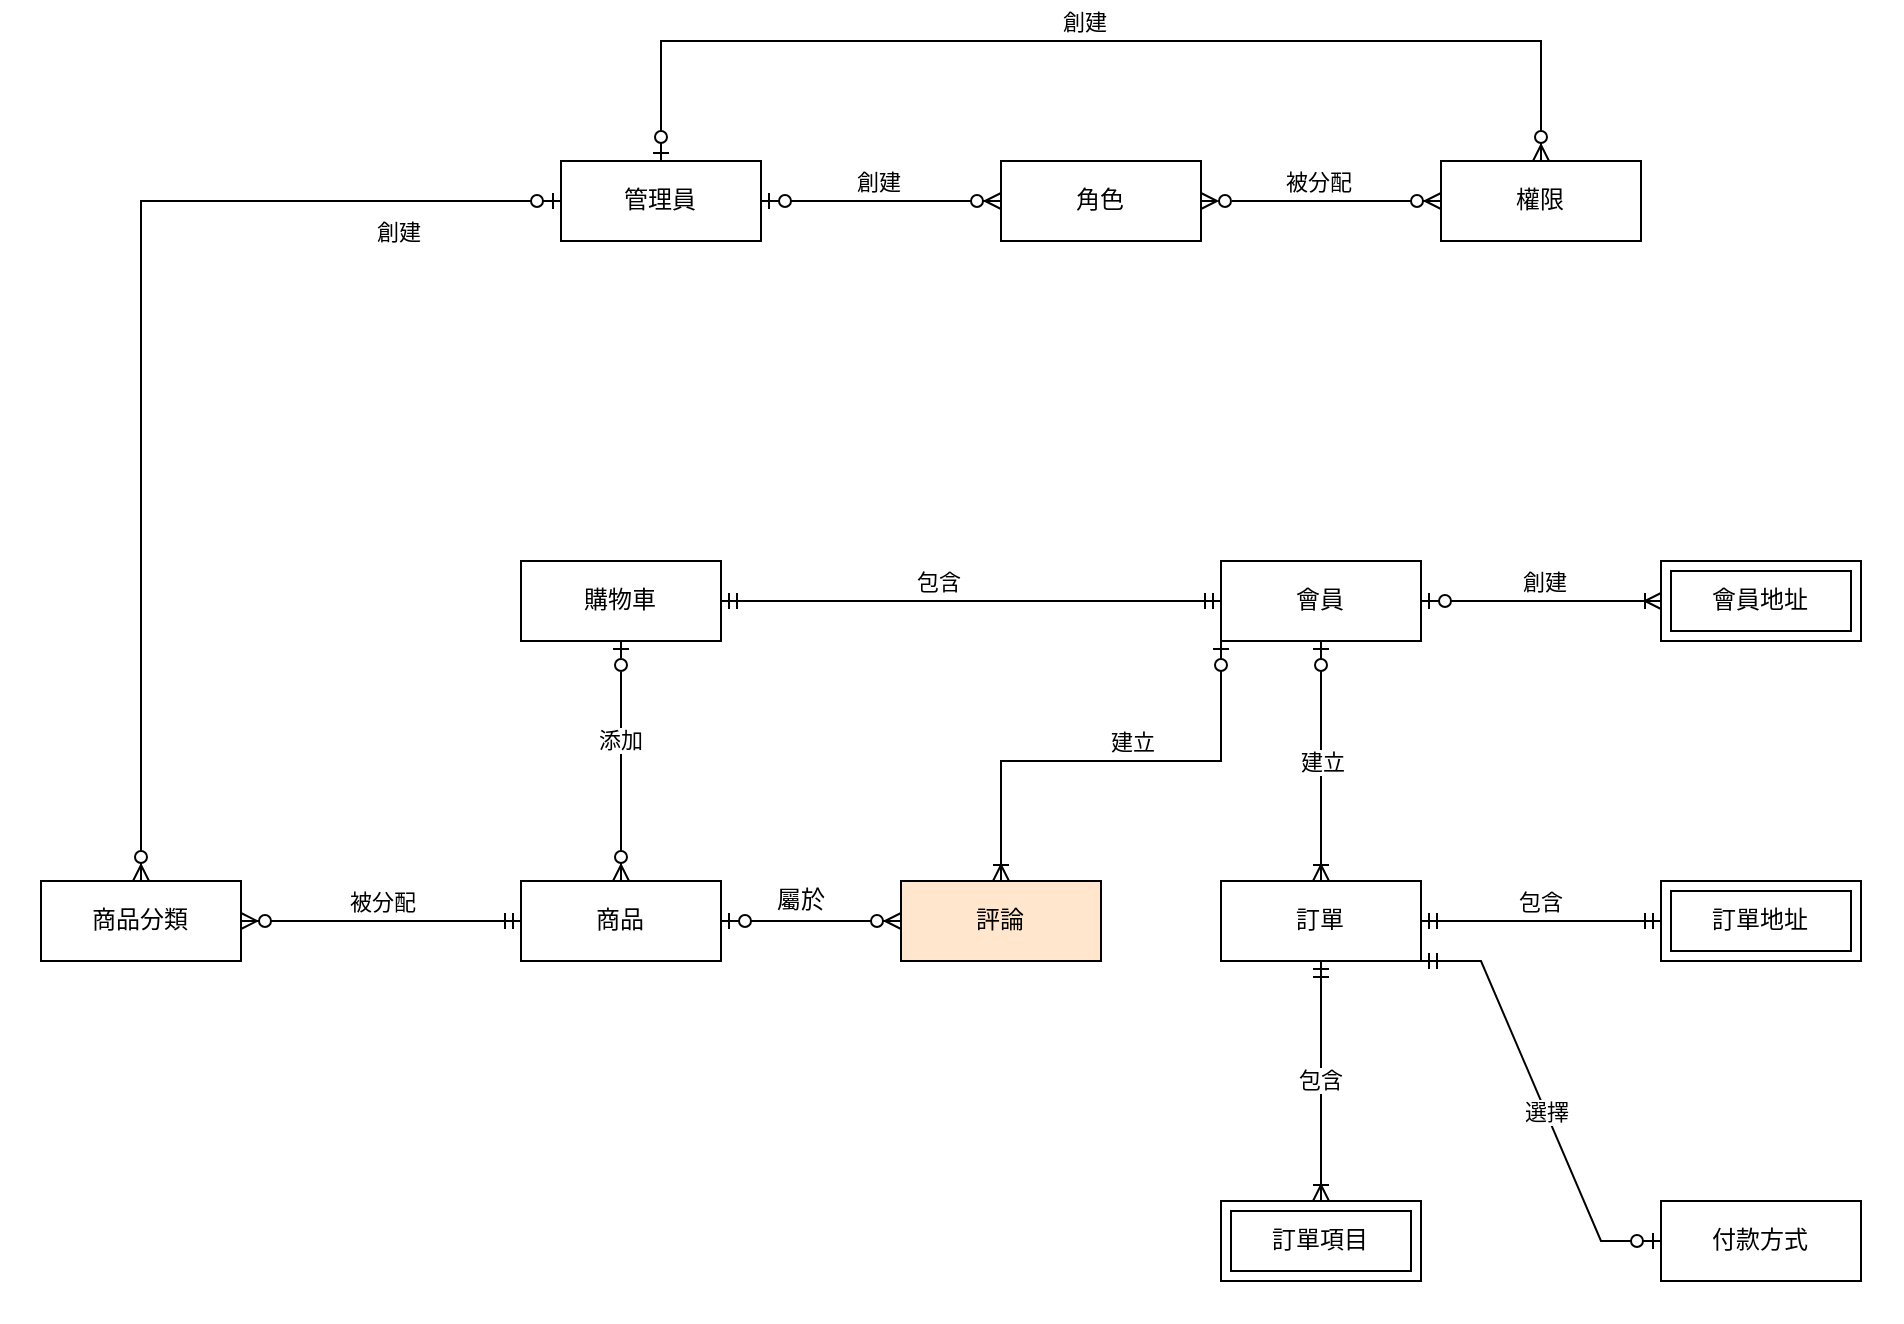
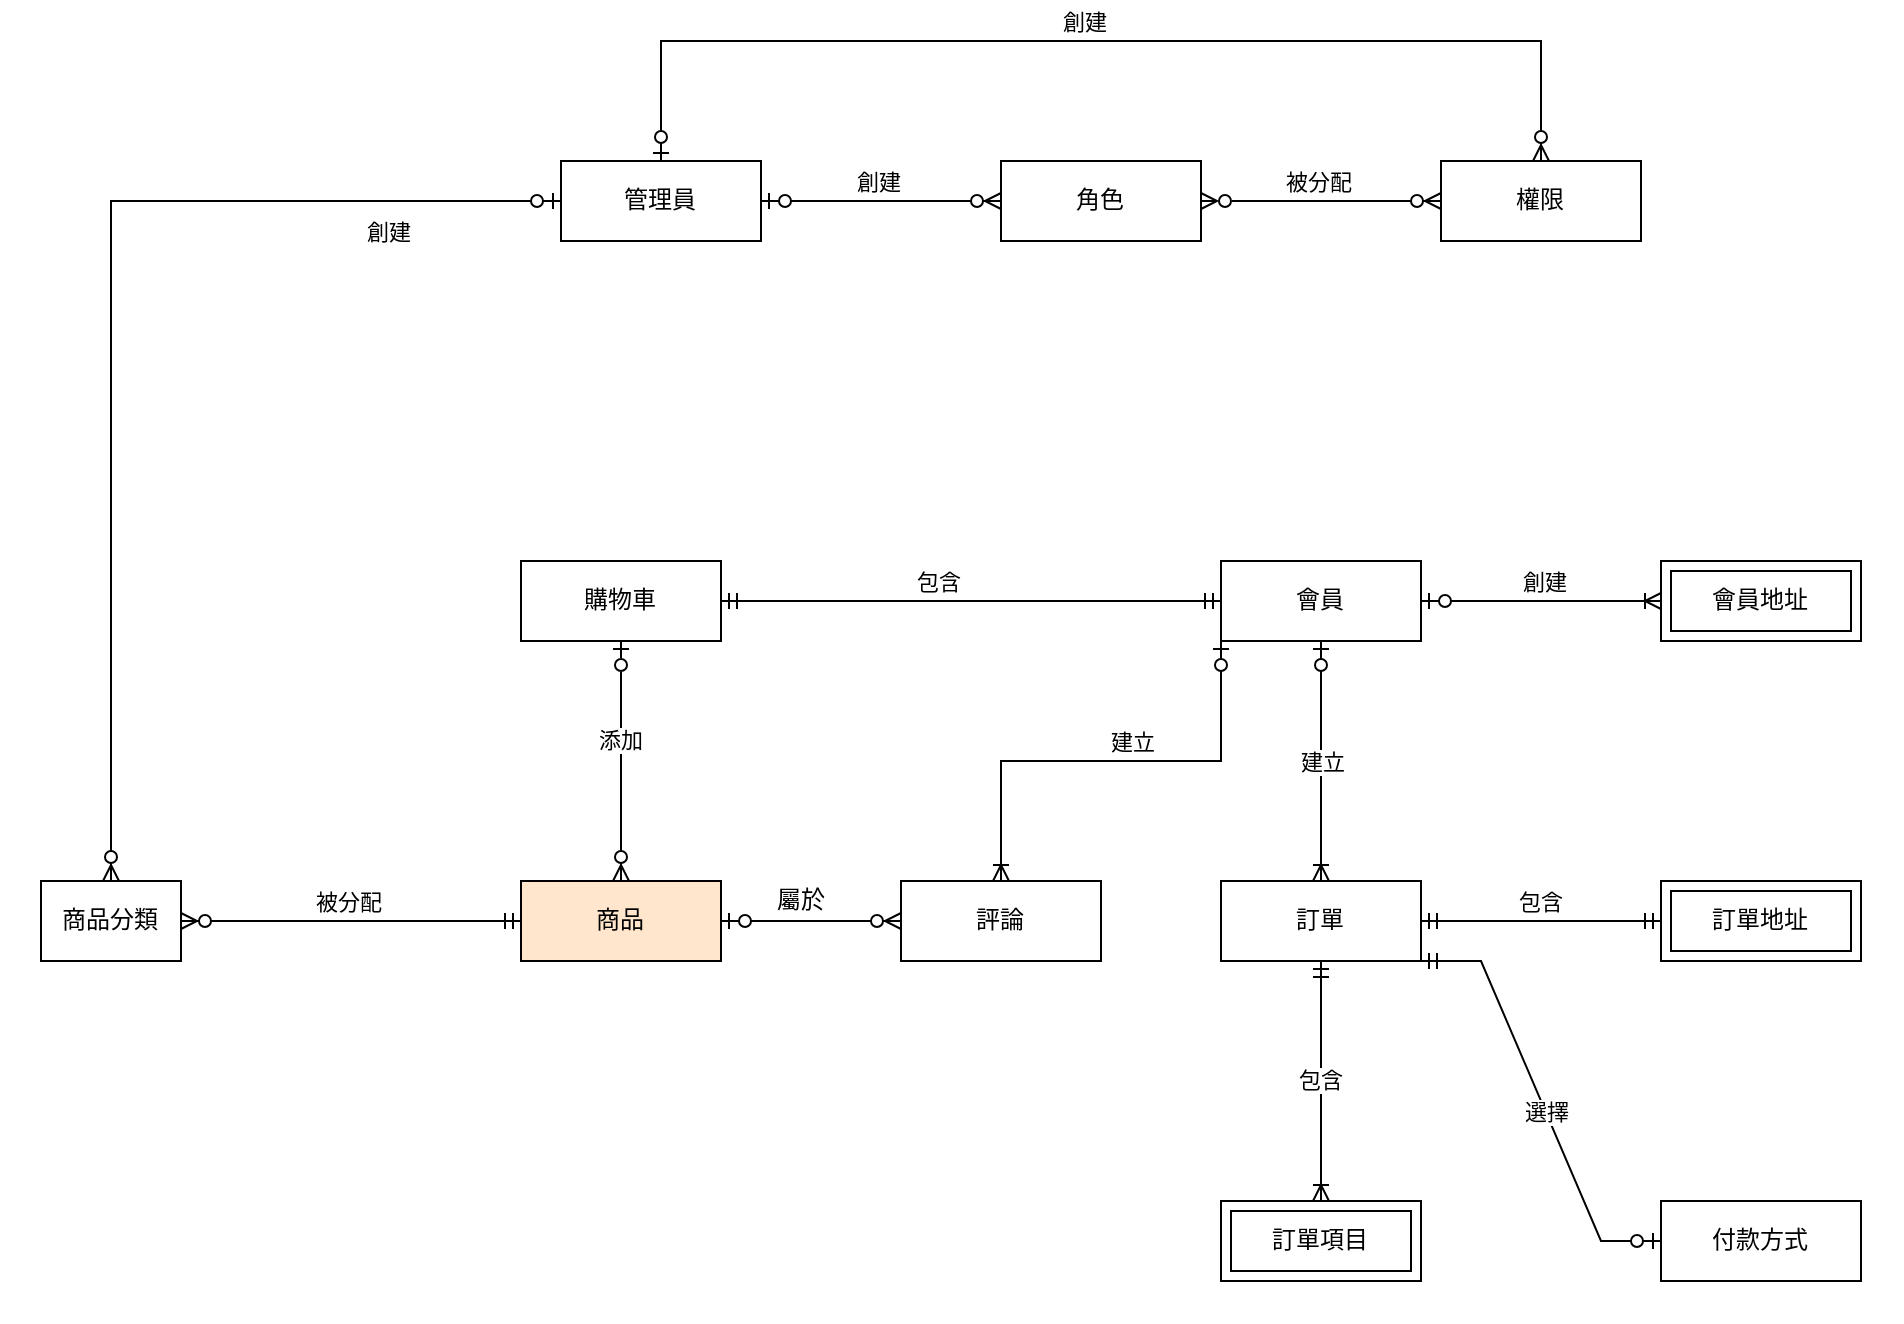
node "商品分類": size 200x80 -> 140x80
node "商品": fillcolor #ffffff -> #ffe6cc
node "評論": fillcolor #ffe6cc -> #ffffff
